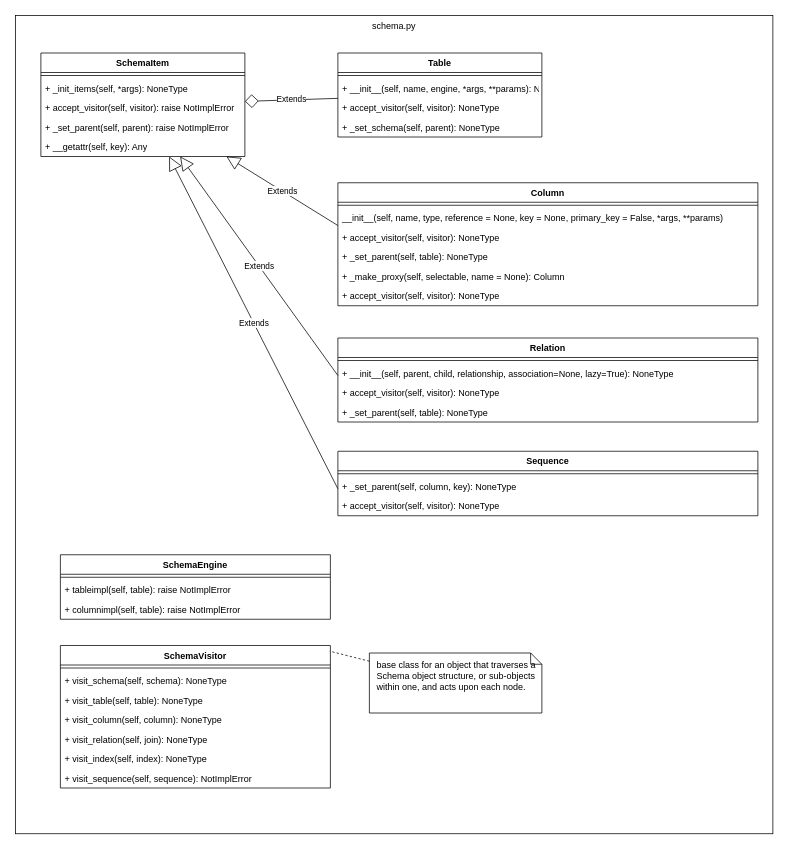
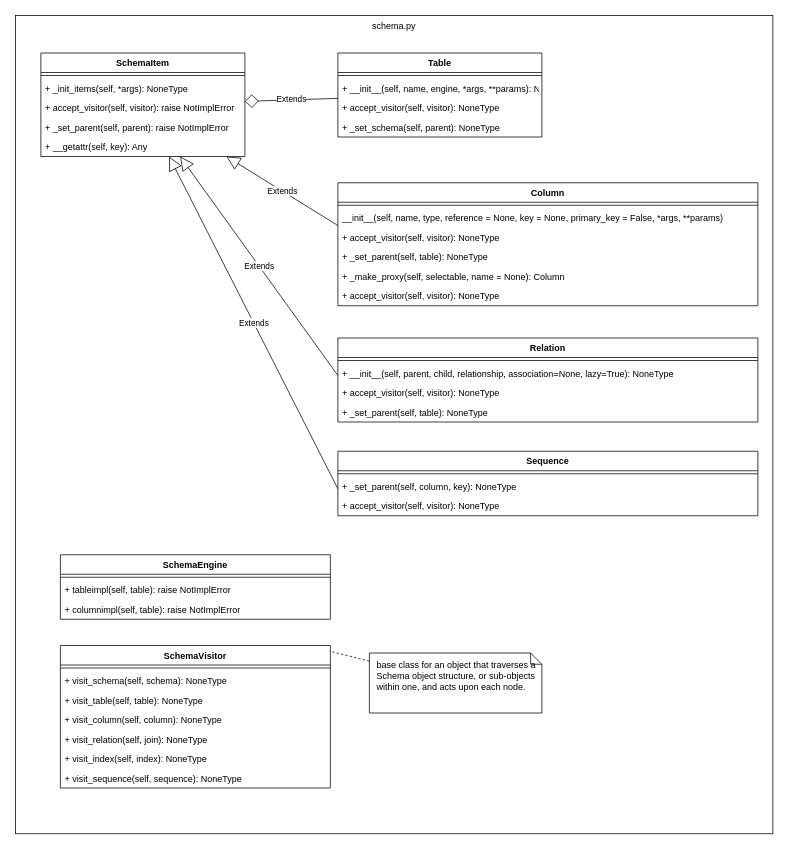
node "+ visit_sequence(self, sequence): NotImplError": label "+ visit_sequence(self, sequence): NotImplError" -> "+ visit_sequence(self, sequence): NoneType"
